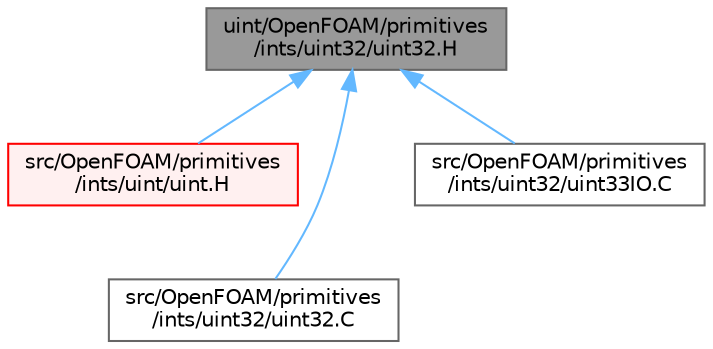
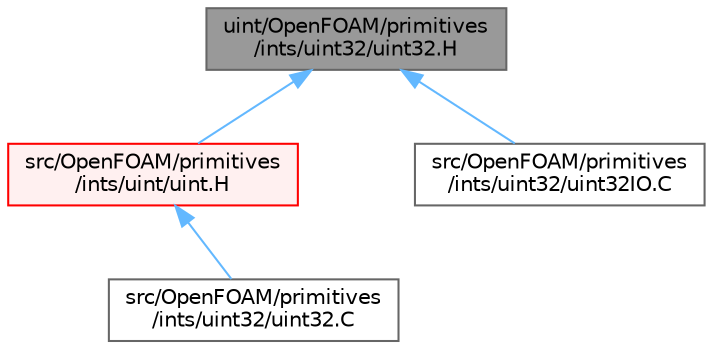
node "src/OpenFOAM/primitives /ints/uint32/uint33IO.C": label "src/OpenFOAM/primitives /ints/uint32/uint33IO.C" -> "src/OpenFOAM/primitives /ints/uint32/uint32IO.C"
edge "src/OpenFOAM/primitives /ints/uint32/uint32.C" -> "uint/OpenFOAM/primitives /ints/uint32/uint32.H": now "src/OpenFOAM/primitives /ints/uint32/uint32.C" -> "src/OpenFOAM/primitives /ints/uint/uint.H"
